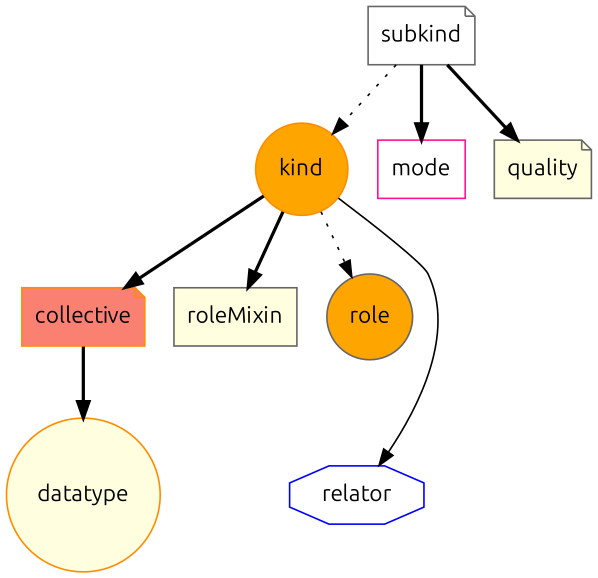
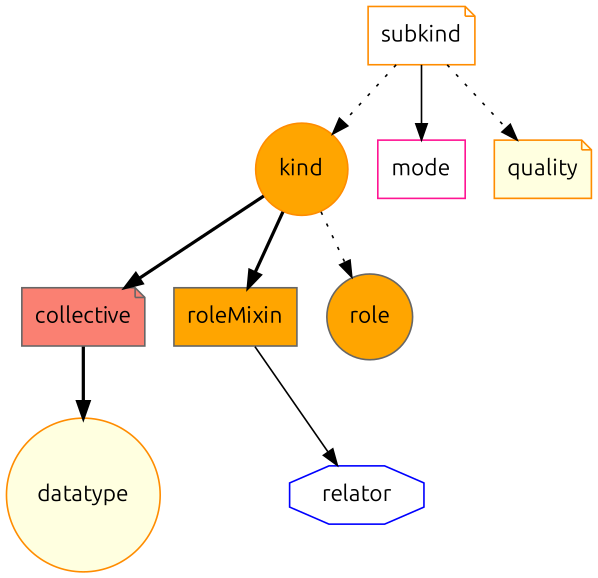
node "subkind": color gray40 -> darkorange
edge "subkind" -> "mode": style bold -> solid
edge "subkind" -> "quality": style bold -> dotted
node "quality": color gray40 -> darkorange
edge "kind" -> "relator": now "roleMixin" -> "relator"
node "collective": color darkorange -> gray40
node "roleMixin": fillcolor lightyellow -> orange
